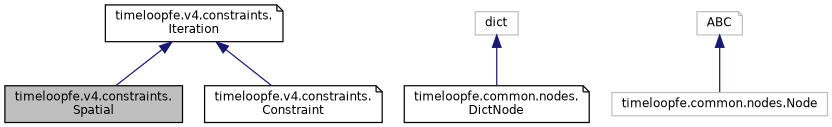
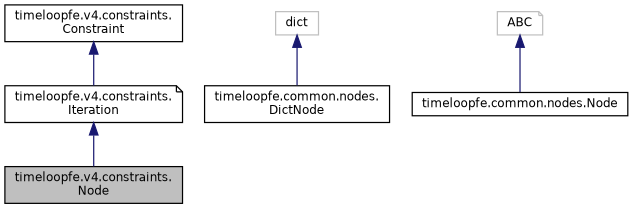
edge "timeloopfe.v4.constraints. Constraint" -> "timeloopfe.v4.constraints. Iteration": reversed
node "timeloopfe.v4.constraints. Spatial": label "timeloopfe.v4.constraints. Spatial" -> "timeloopfe.v4.constraints. Node"
node "timeloopfe.v4.constraints. Constraint": shape note -> box
node "timeloopfe.common.nodes. DictNode": shape note -> box
node "timeloopfe.common.nodes.Node": color grey75 -> black
